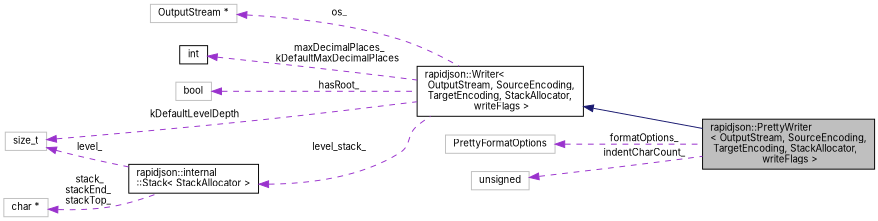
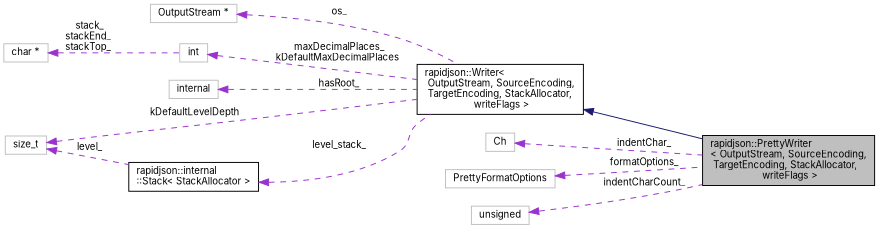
node "int": color black -> grey75
node "bool": label "bool" -> "internal"
node "Ch": added
edge "rapidjson::internal ::Stack< StackAllocator >" -> "char *": now "int" -> "char *"
